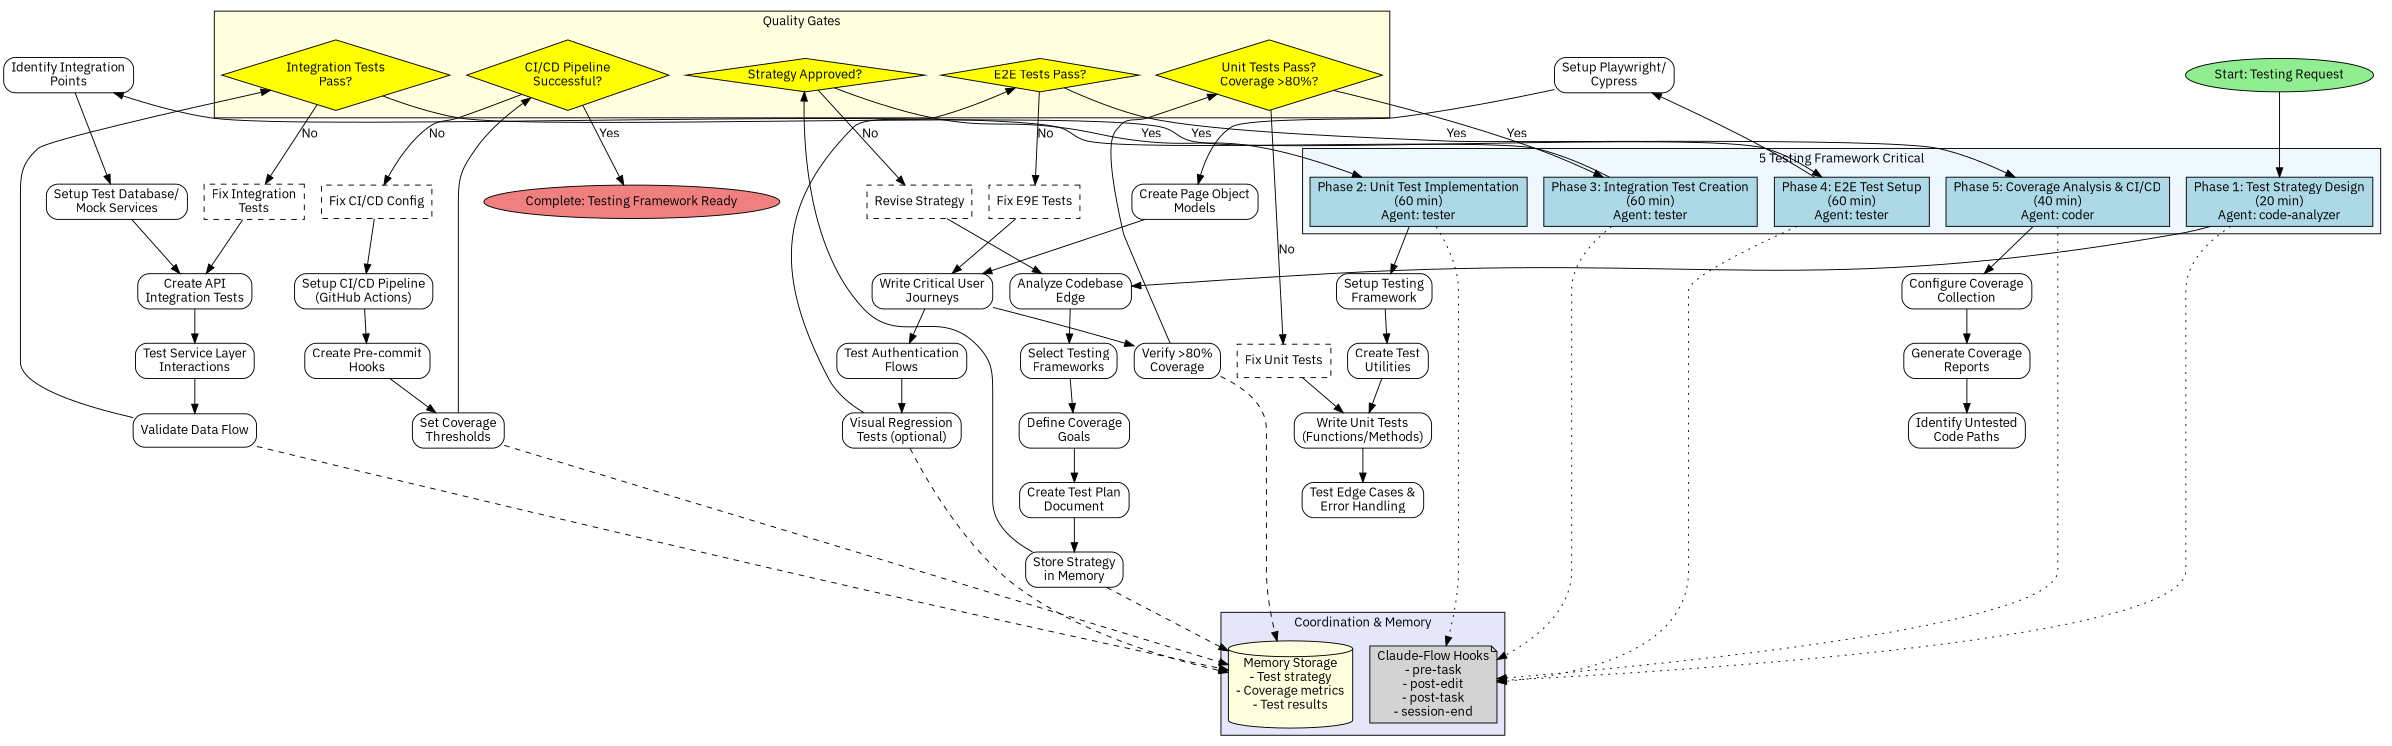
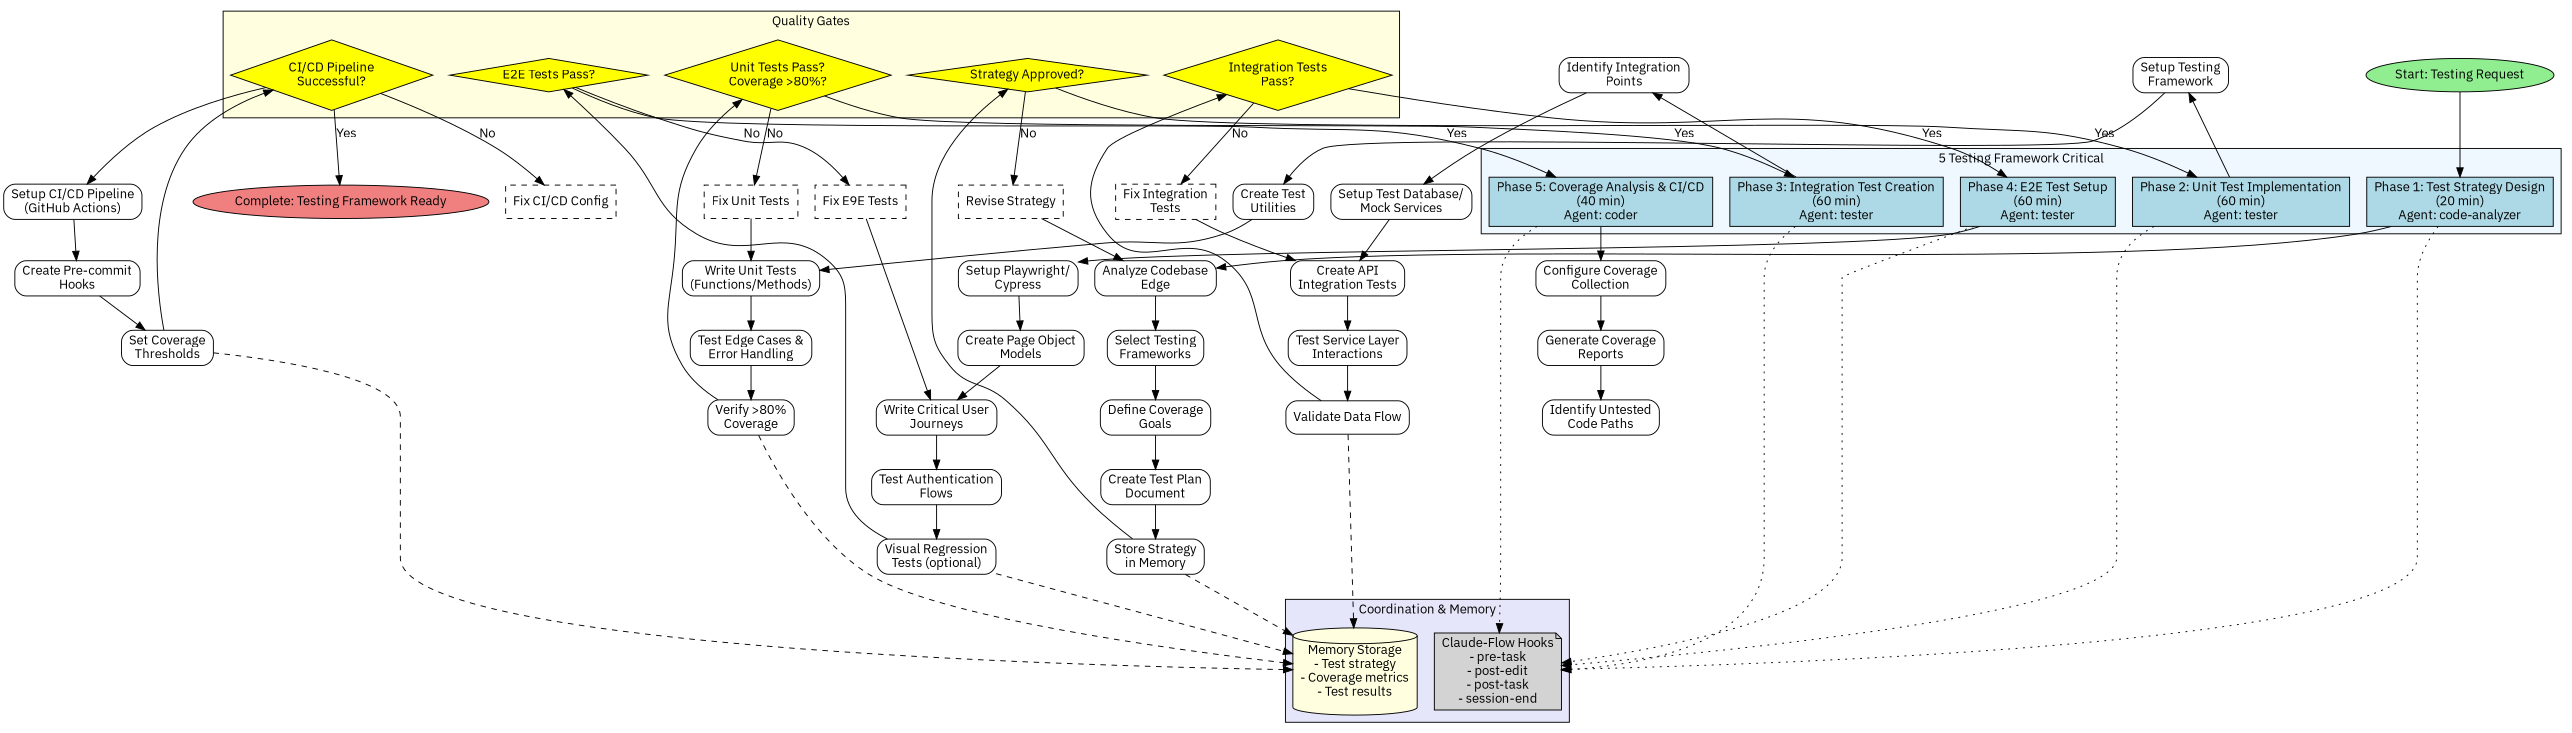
edge "Fix CI/CD Config" -> "Setup CI/CD Pipeline (GitHub Actions)": now "CI/CD Pipeline Successful?" -> "Setup CI/CD Pipeline (GitHub Actions)"
edge "Write Critical User Journeys" -> "Verify >80% Coverage": now "Test Edge Cases & Error Handling" -> "Verify >80% Coverage"
